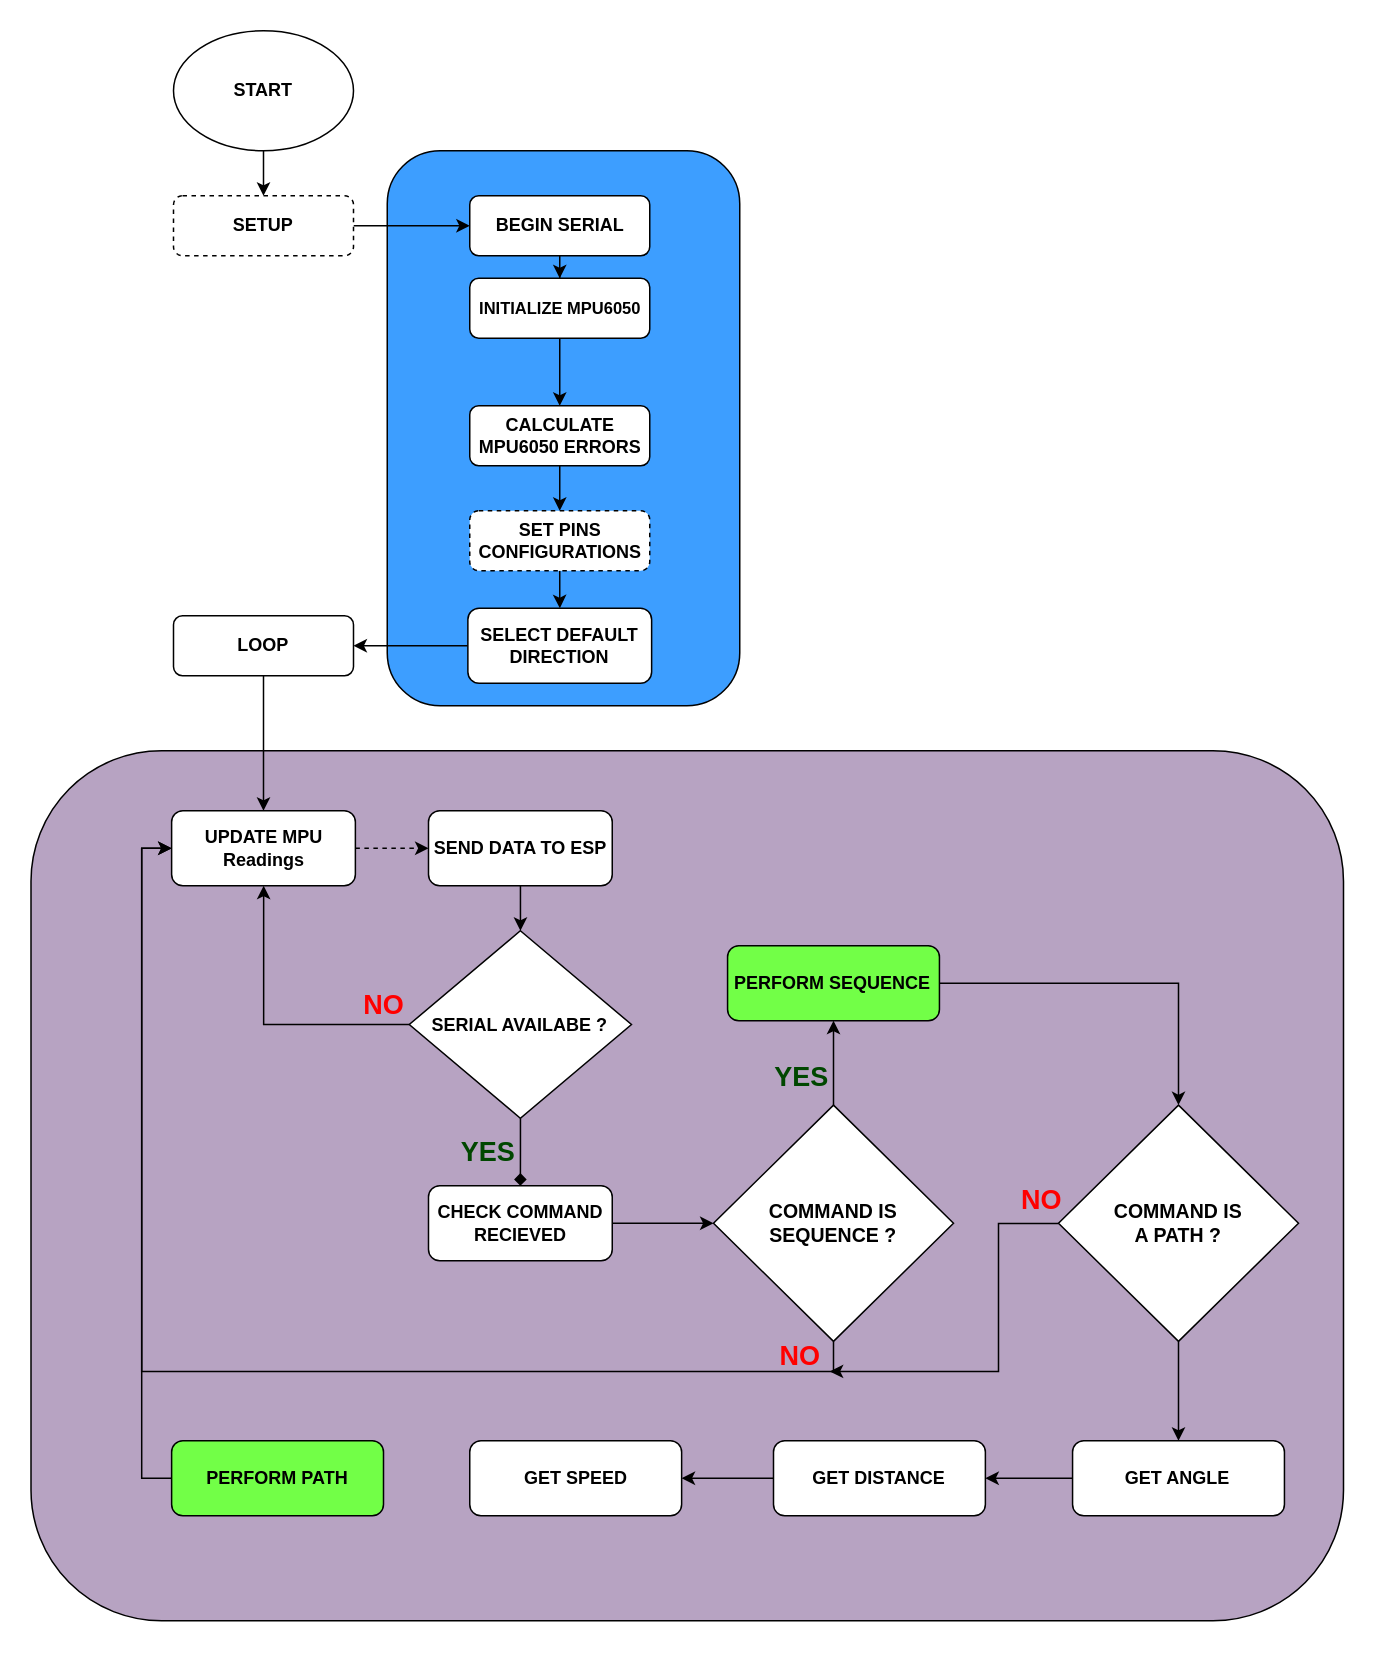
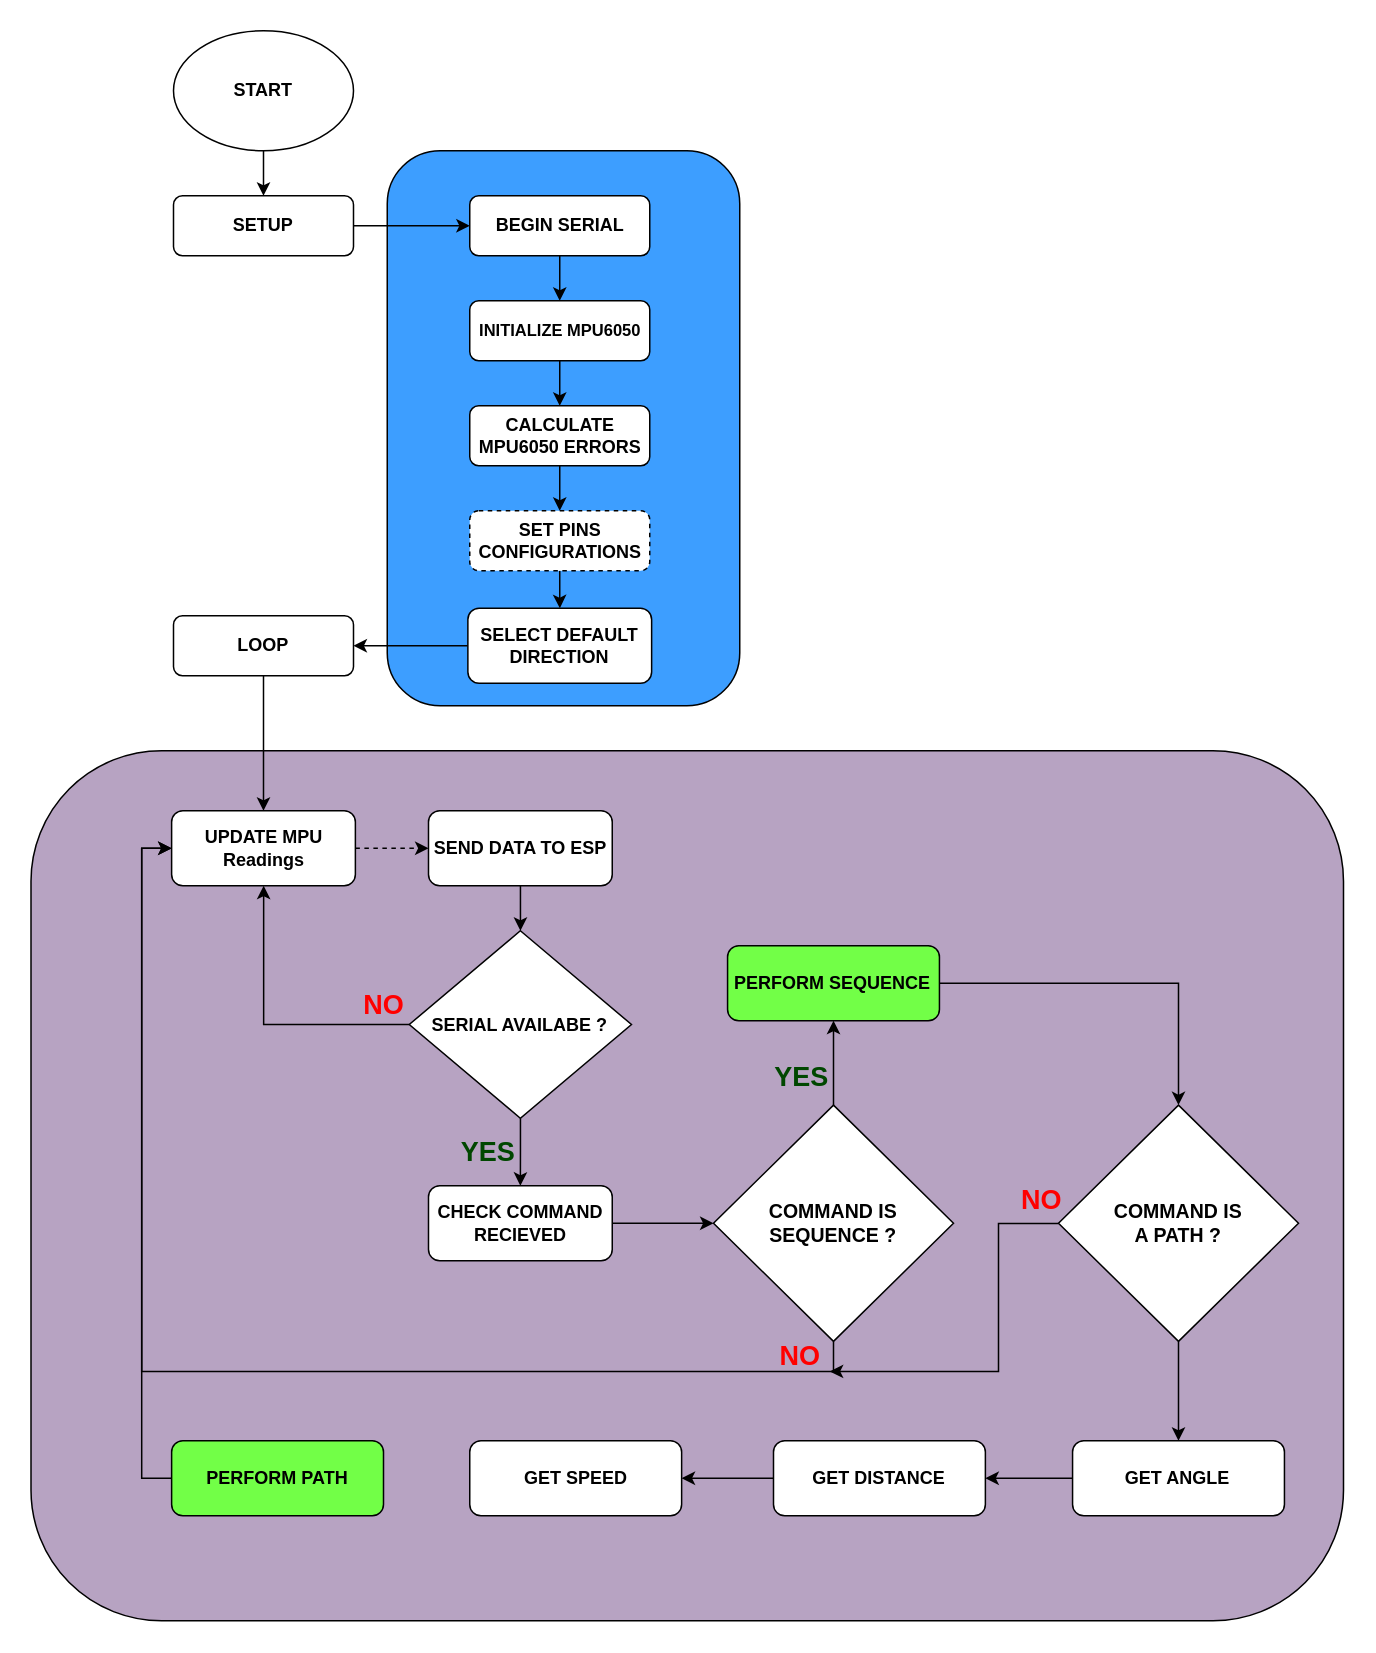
node "SETUP": style dashed -> solid
node "INITIALIZE MPU6050": moved (560, 308) -> (560, 331)
edge "SERIAL AVAILABE ?" -> "CHECK COMMAND RECIEVED": arrowhead diamond -> classic
